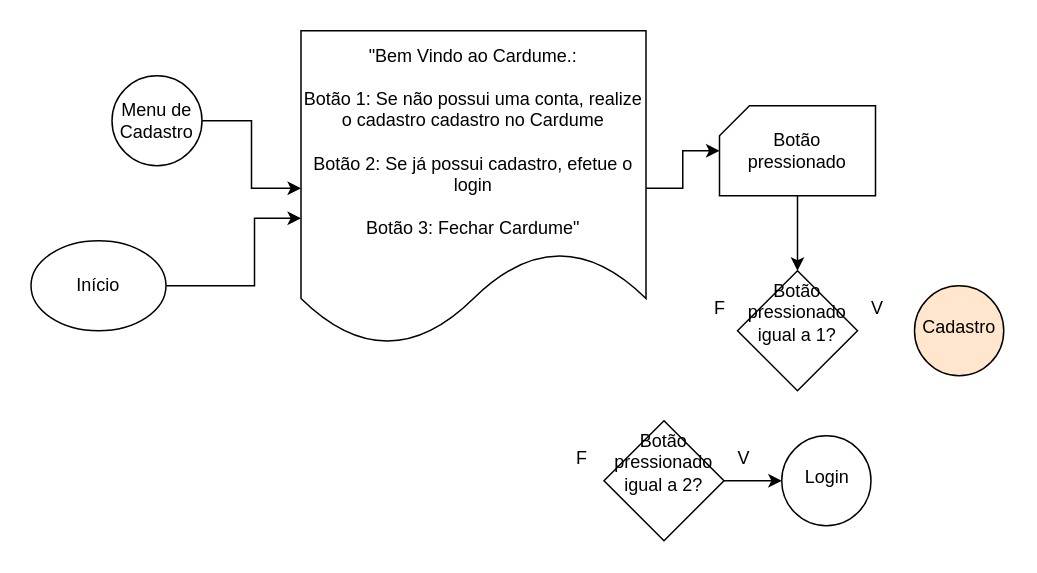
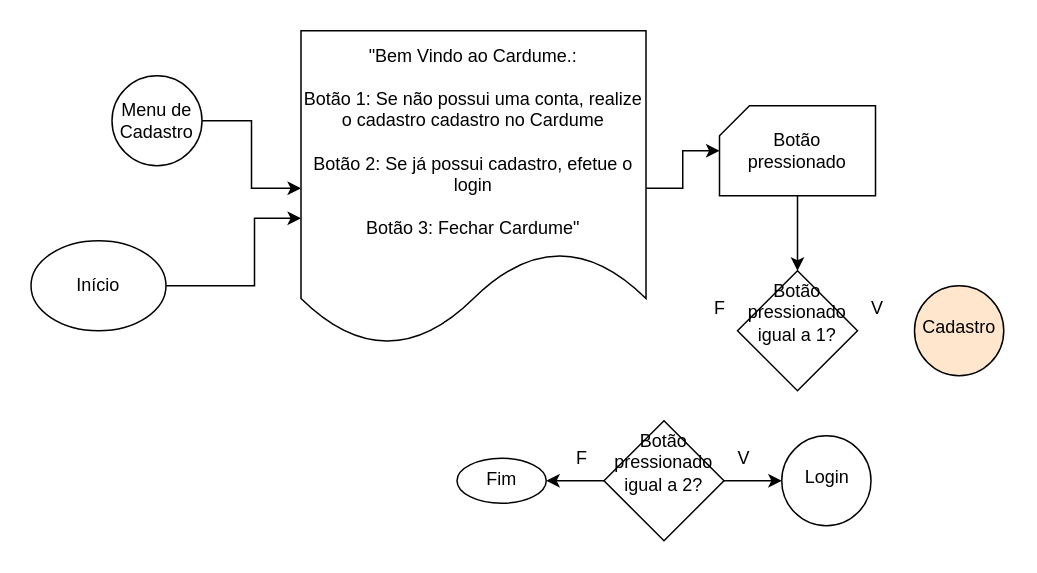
node "Fim": added
edge "Botão pressionado igual a 2?" -> "Fim": added
